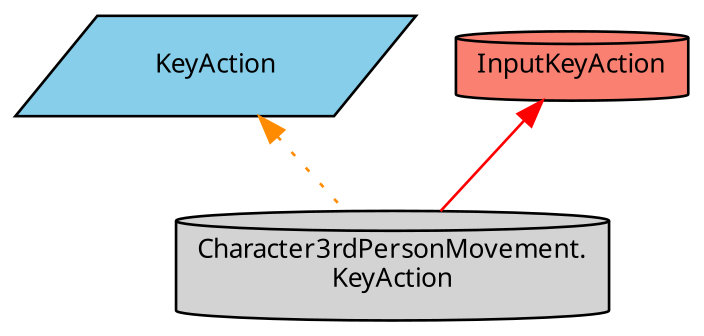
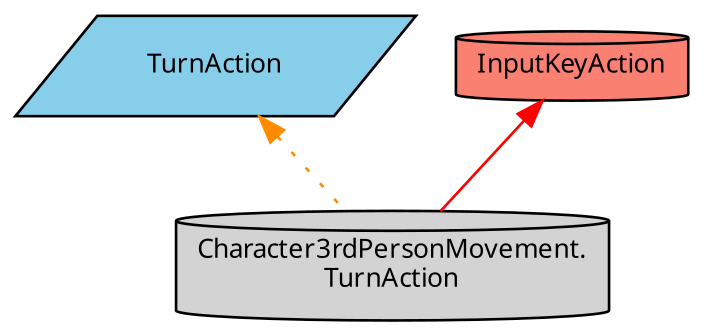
node "KeyAction": label "KeyAction" -> "TurnAction"
node "Character3rdPersonMovement. KeyAction": label "Character3rdPersonMovement. KeyAction" -> "Character3rdPersonMovement. TurnAction"
